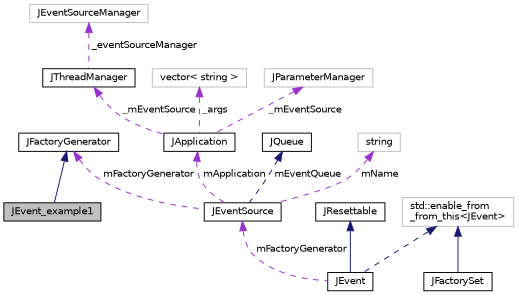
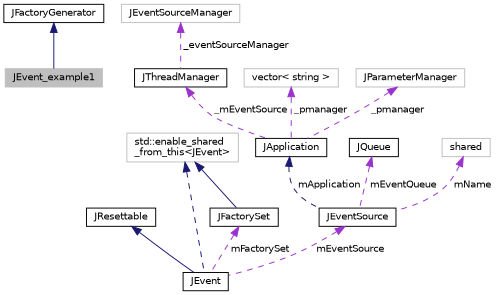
edge "JApplication" -> "vector< string >": label " _args" -> " _pmanager"
edge "JApplication" -> "JParameterManager": label " _mEventSource" -> " _pmanager"
node "string": label "string" -> "shared"
edge "JEventSource" -> "JQueue": color midnightblue -> darkorchid3
edge "JEventSource" -> "JApplication": color darkorchid3 -> midnightblue
edge "JEventSource" -> "JFactoryGenerator": removed, label "mFactoryGenerator"
node "JEvent_example1": color black -> grey75
node "std::enable_from _from_this<JEvent>": label "std::enable_from _from_this<JEvent>" -> "std::enable_shared _from_this<JEvent>"
edge "JEvent" -> "JEventSource": label " mFactoryGenerator" -> " mEventSource"
edge "JEvent" -> "JFactorySet": added, label "mFactorySet"
